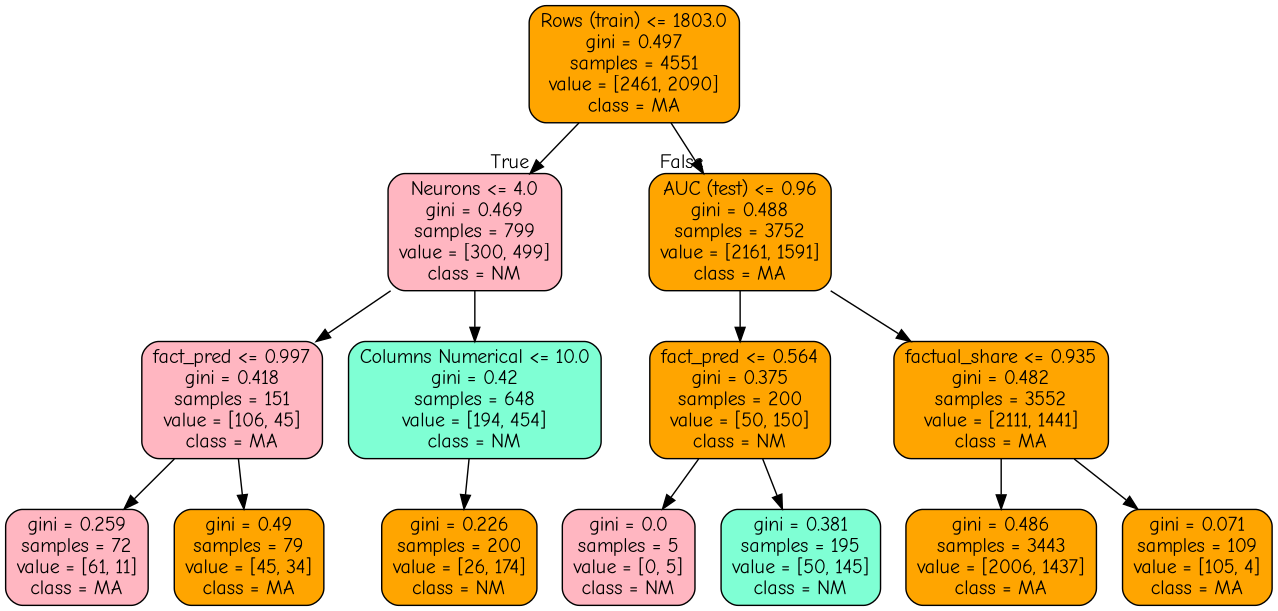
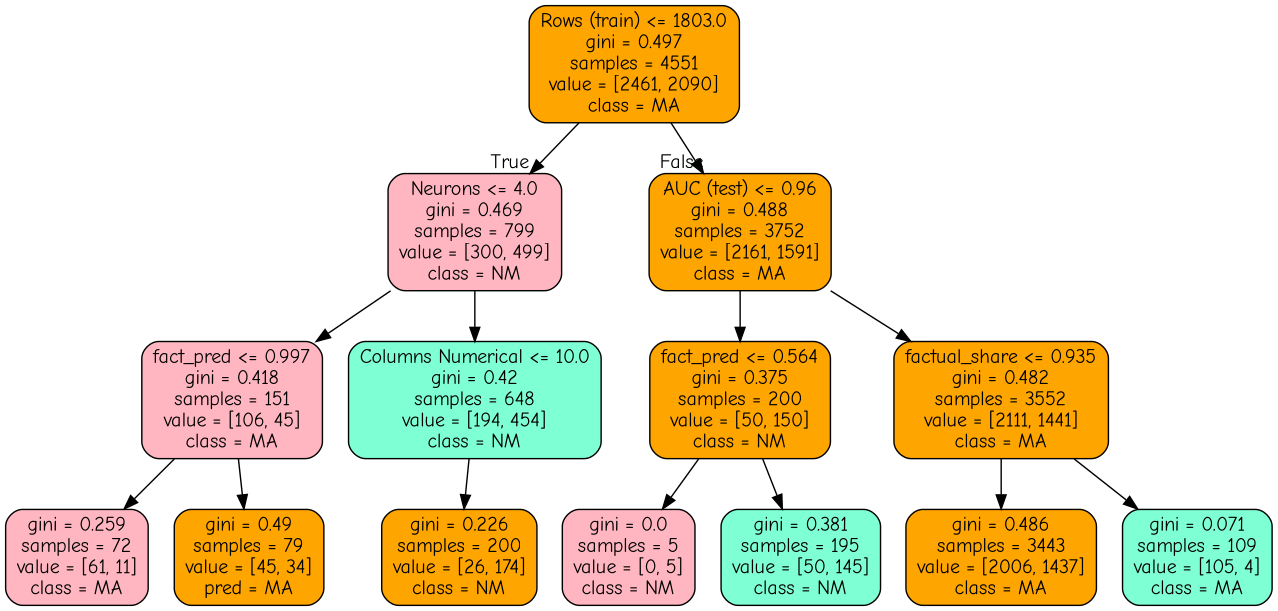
node "gini = 0.49 samples = 79 value = [45, 34] class = MA": label "gini = 0.49 samples = 79 value = [45, 34] class = MA" -> "gini = 0.49 samples = 79 value = [45, 34] pred = MA"
node "gini = 0.071 samples = 109 value = [105, 4] class = MA": fillcolor orange -> aquamarine
